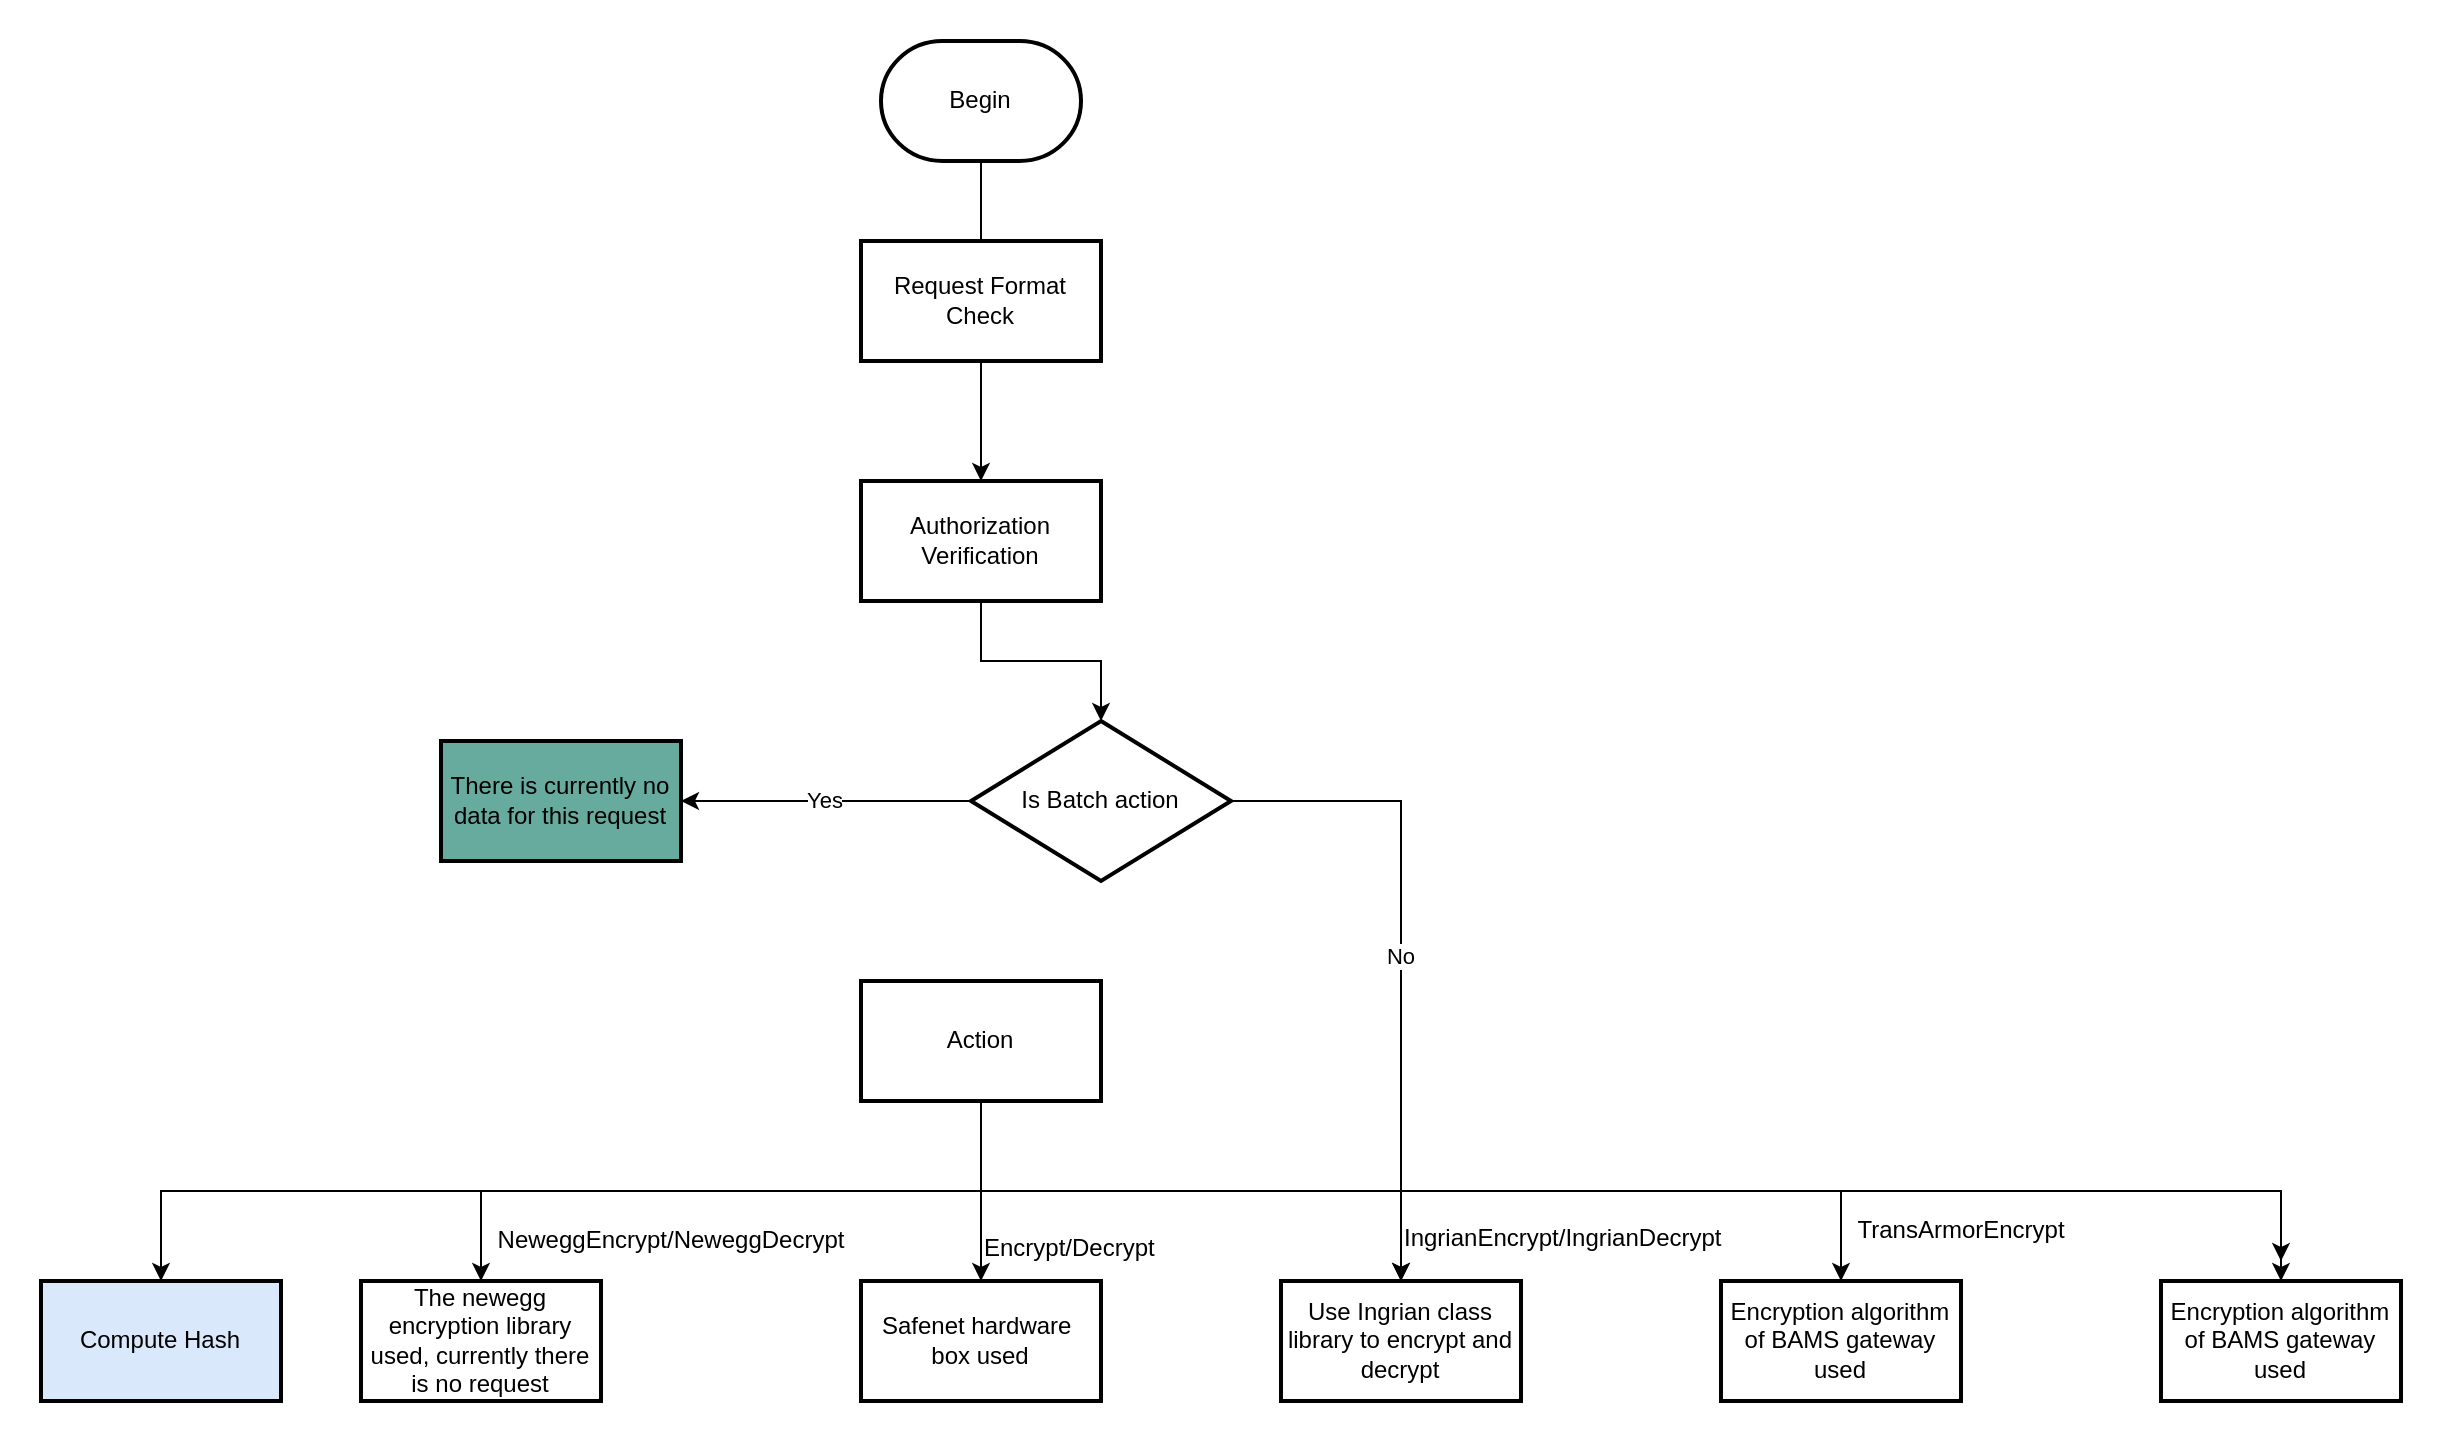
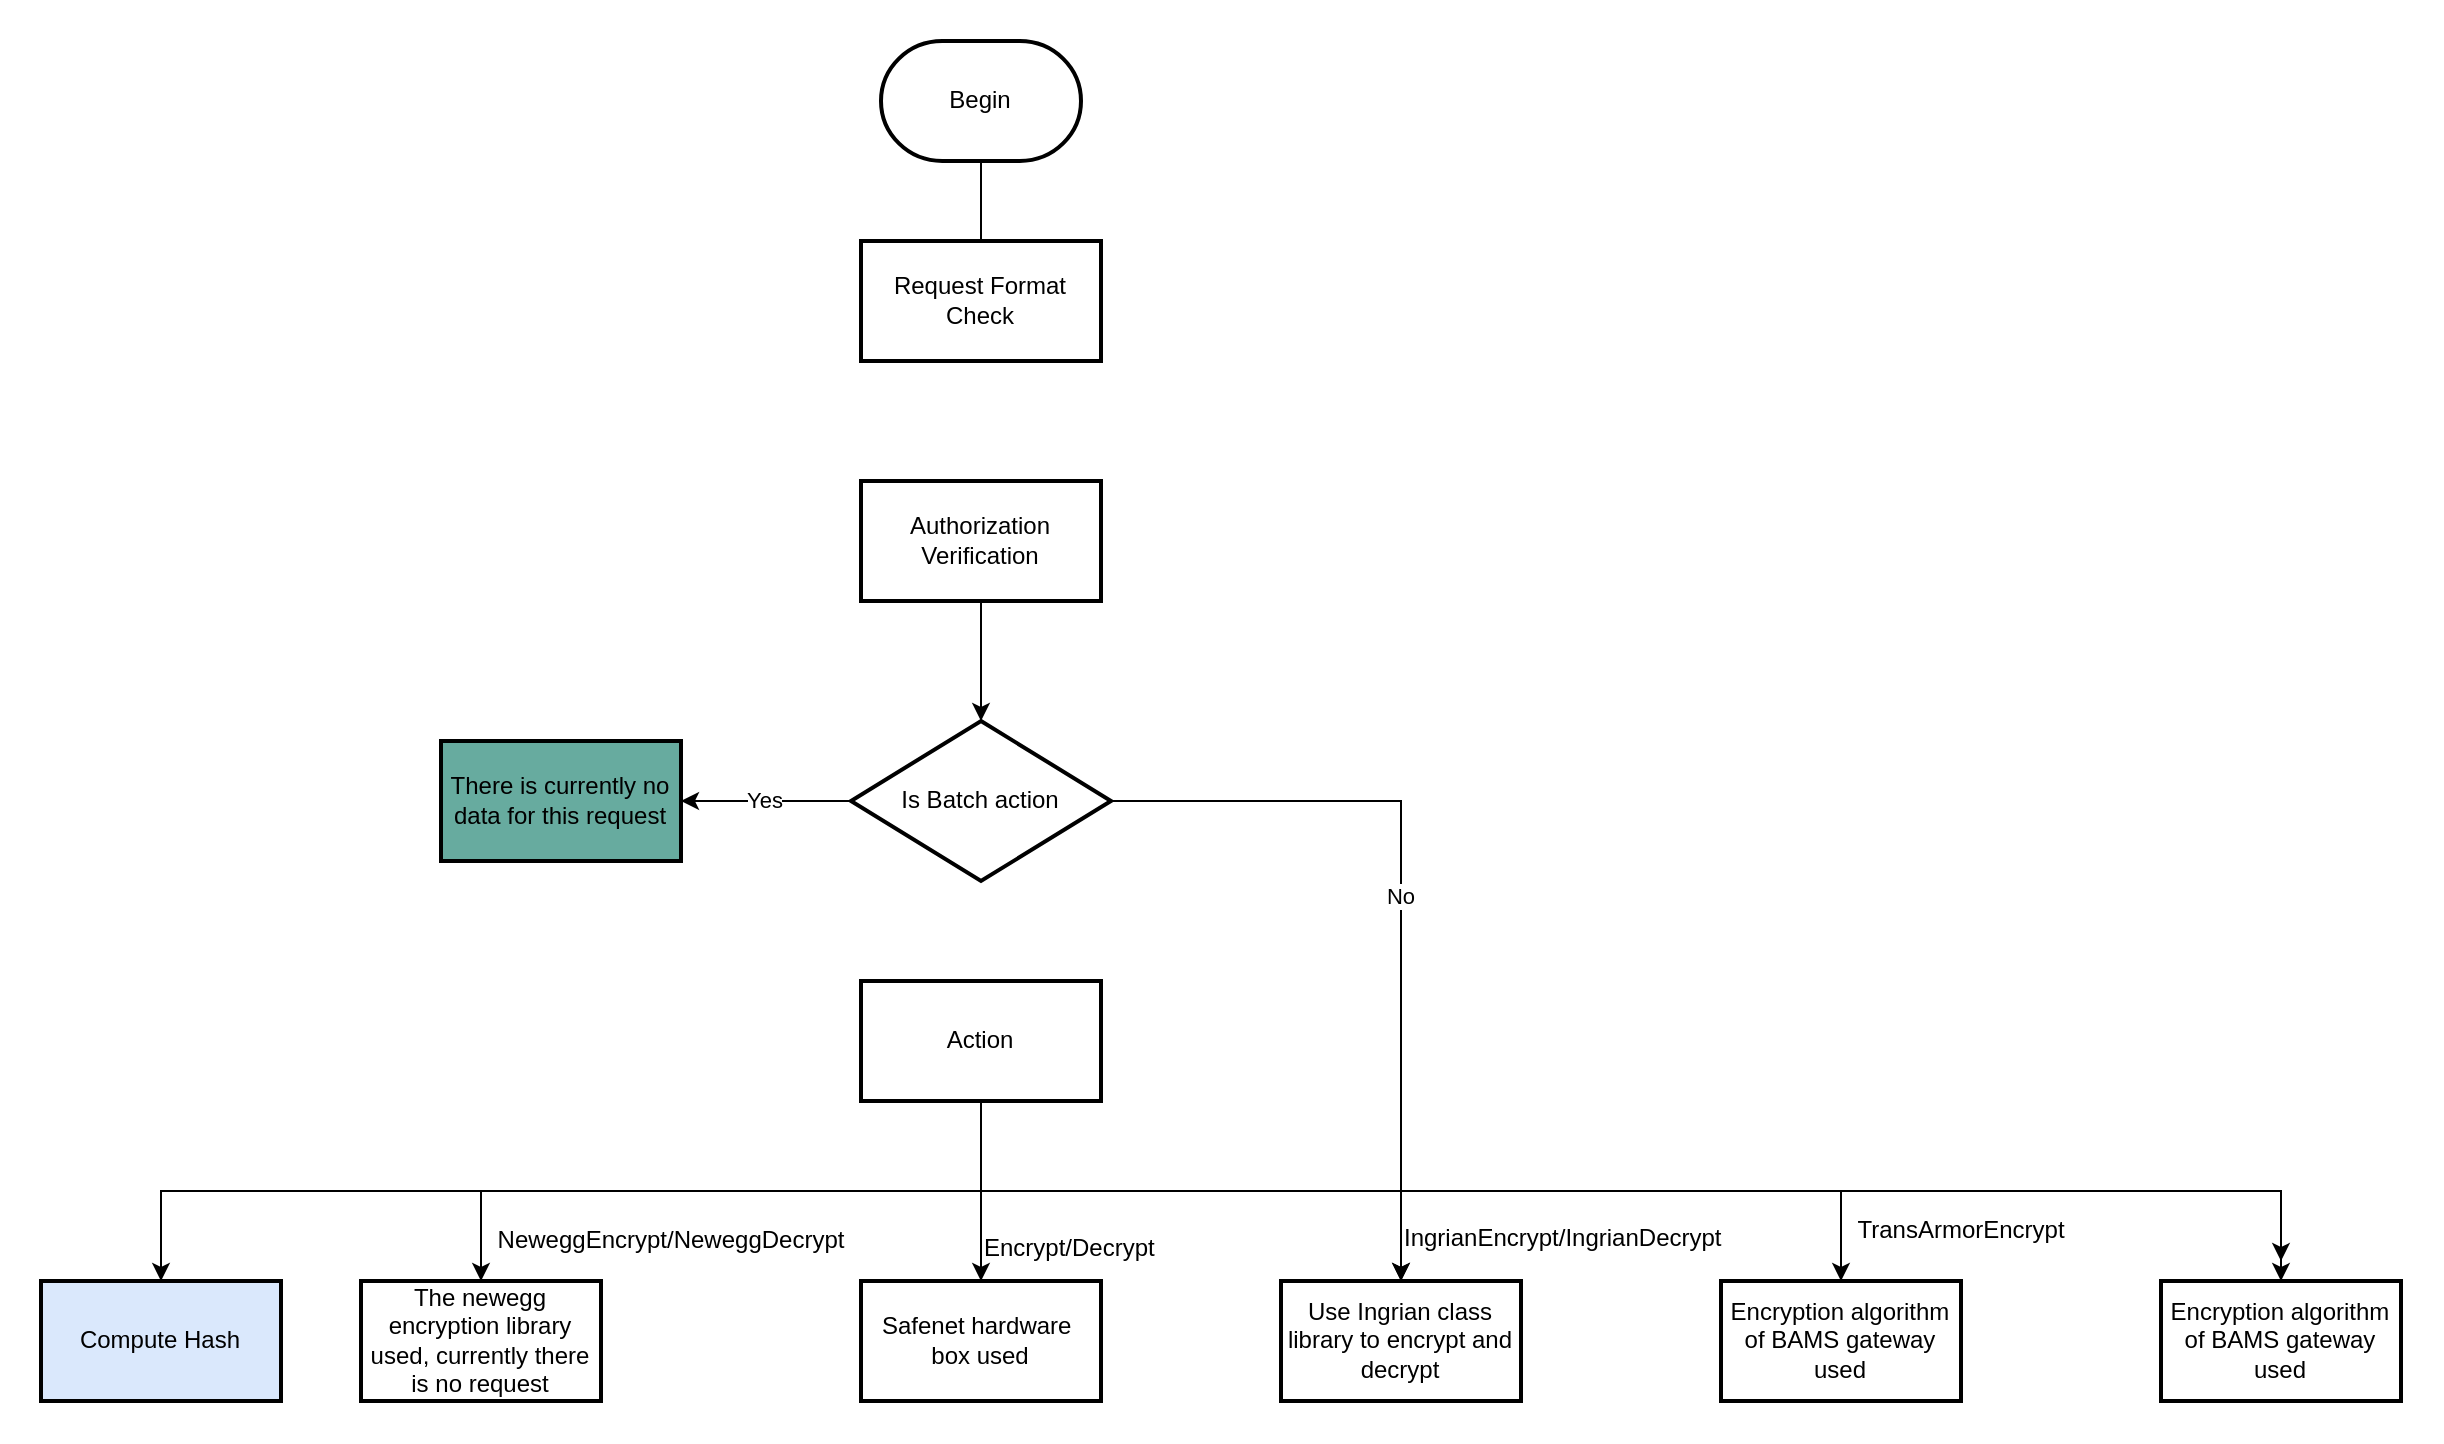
edge "Request Format Check" -> "Authorization Verification": removed
node "Is Batch action": moved (1101, 801) -> (981, 801)
